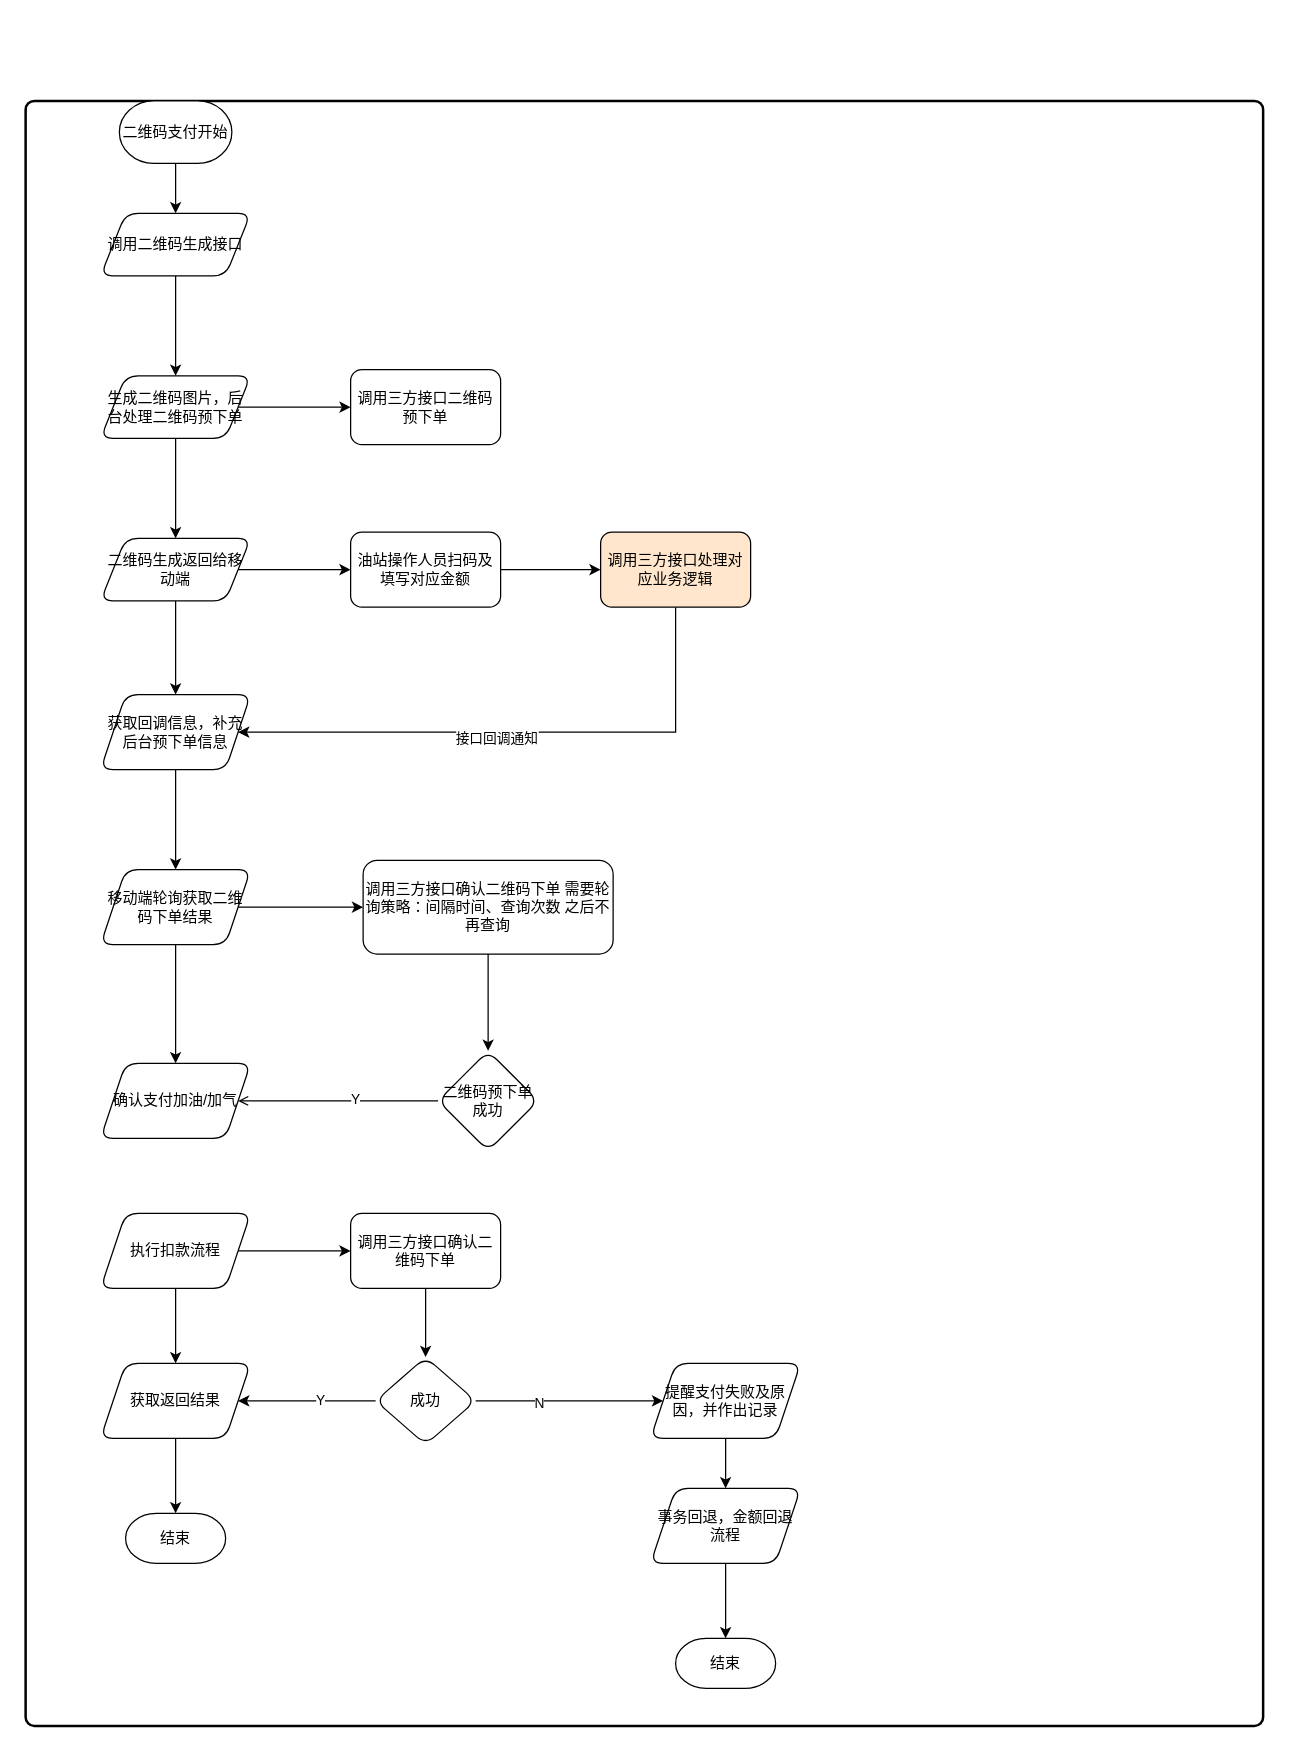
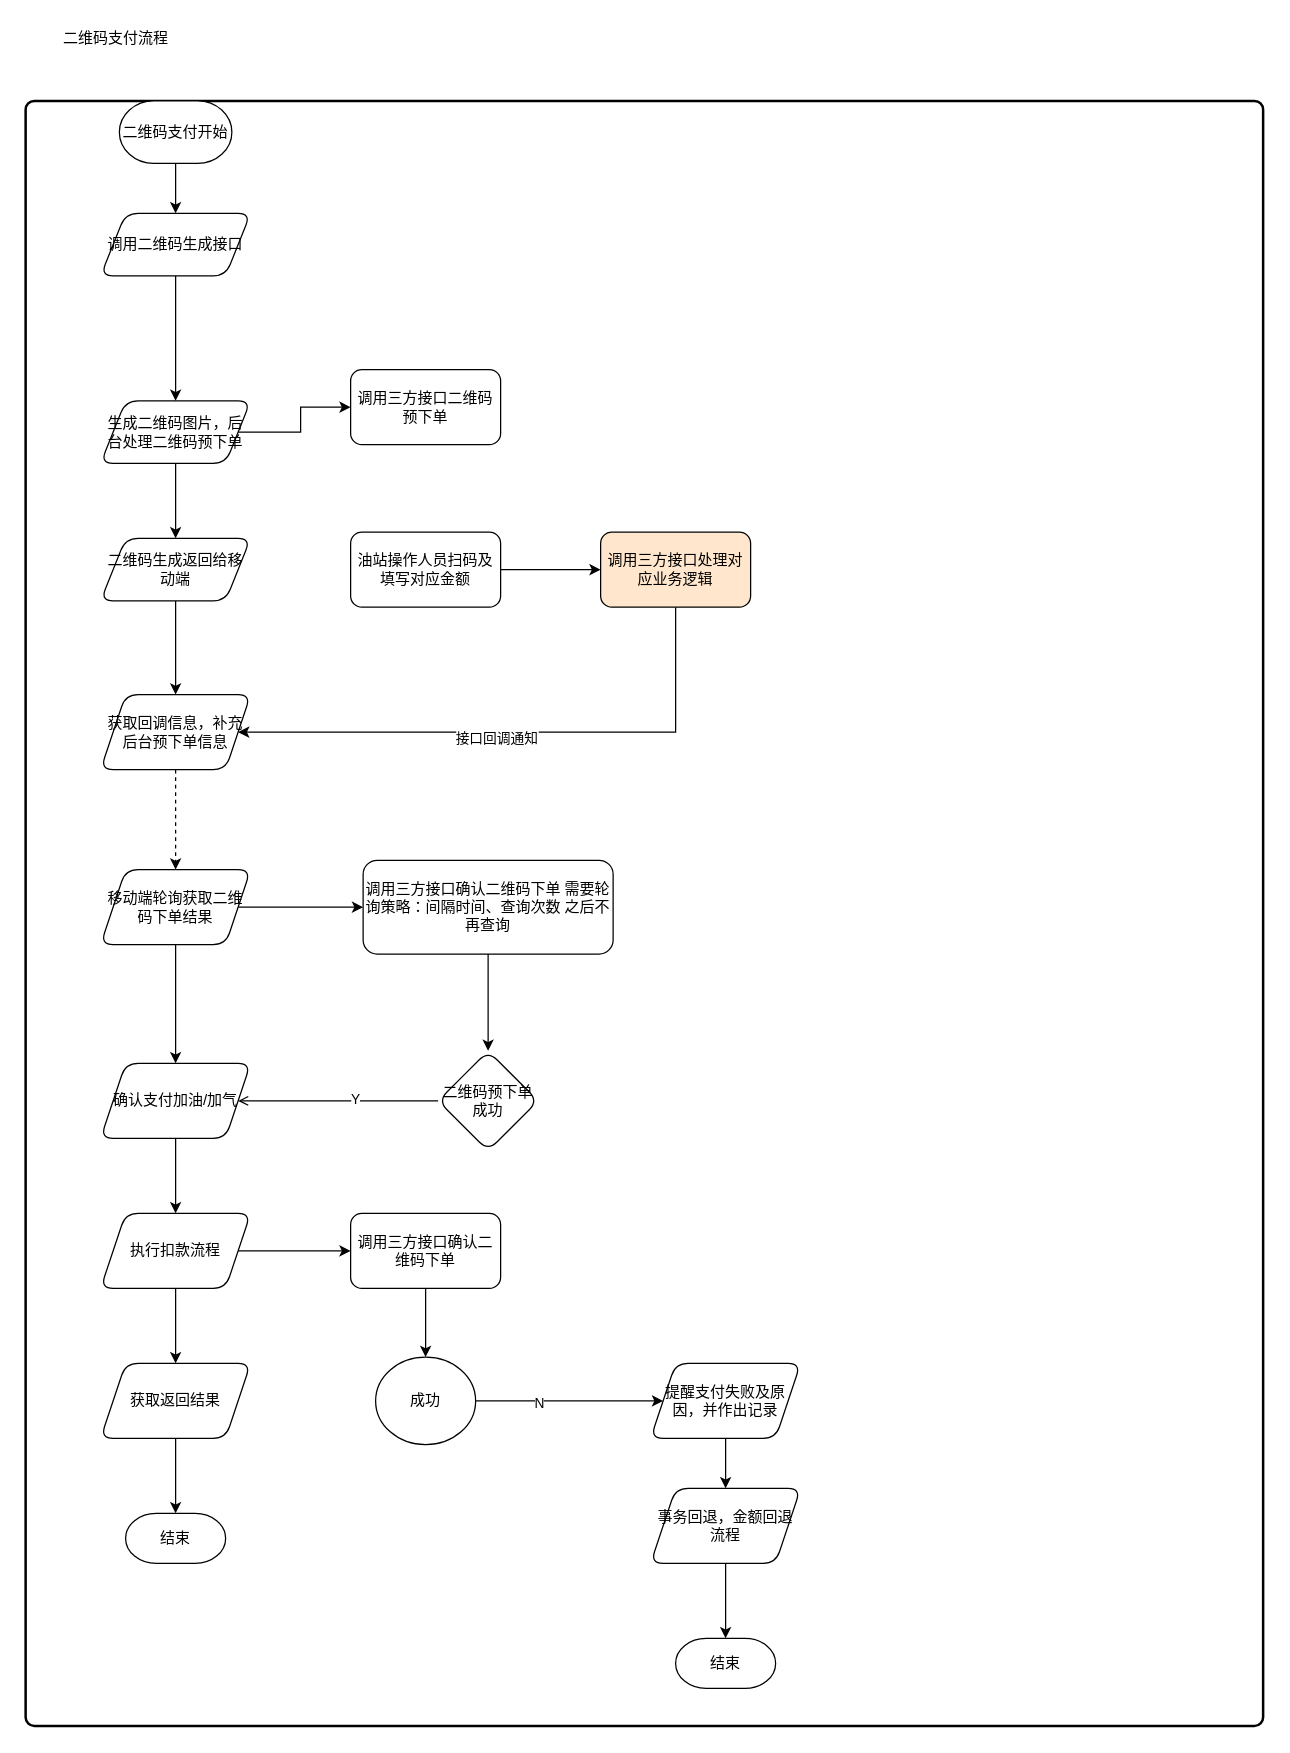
node "二维码支付流程": added
node "生成二维码图片，后台处理二维码预下单": moved (176, 407) -> (176, 432)
edge "二维码生成返回给移动端" -> "油站操作人员扫码及填写对应金额": removed
edge "获取回调信息，补充后台预下单信息" -> "移动端轮询获取二维码下单结果": style solid -> dashed
edge "确认支付加油/加气" -> "执行扣款流程": added
edge "成功" -> "获取返回结果": removed, label "Y"
node "成功": shape diamond -> ellipse
